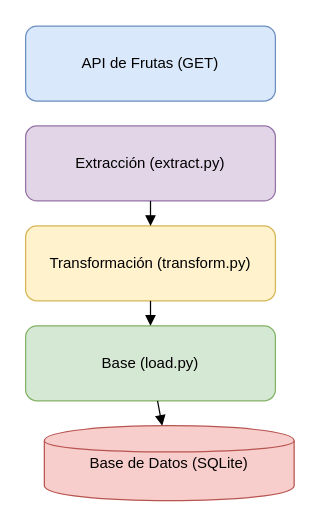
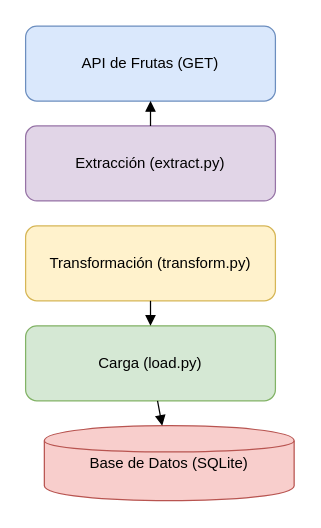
edge "Extracción (extract.py)" -> "Transformación (transform.py)": now "Extracción (extract.py)" -> "API de Frutas (GET)"
node "Base (load.py)": label "Base (load.py)" -> "Carga (load.py)"
